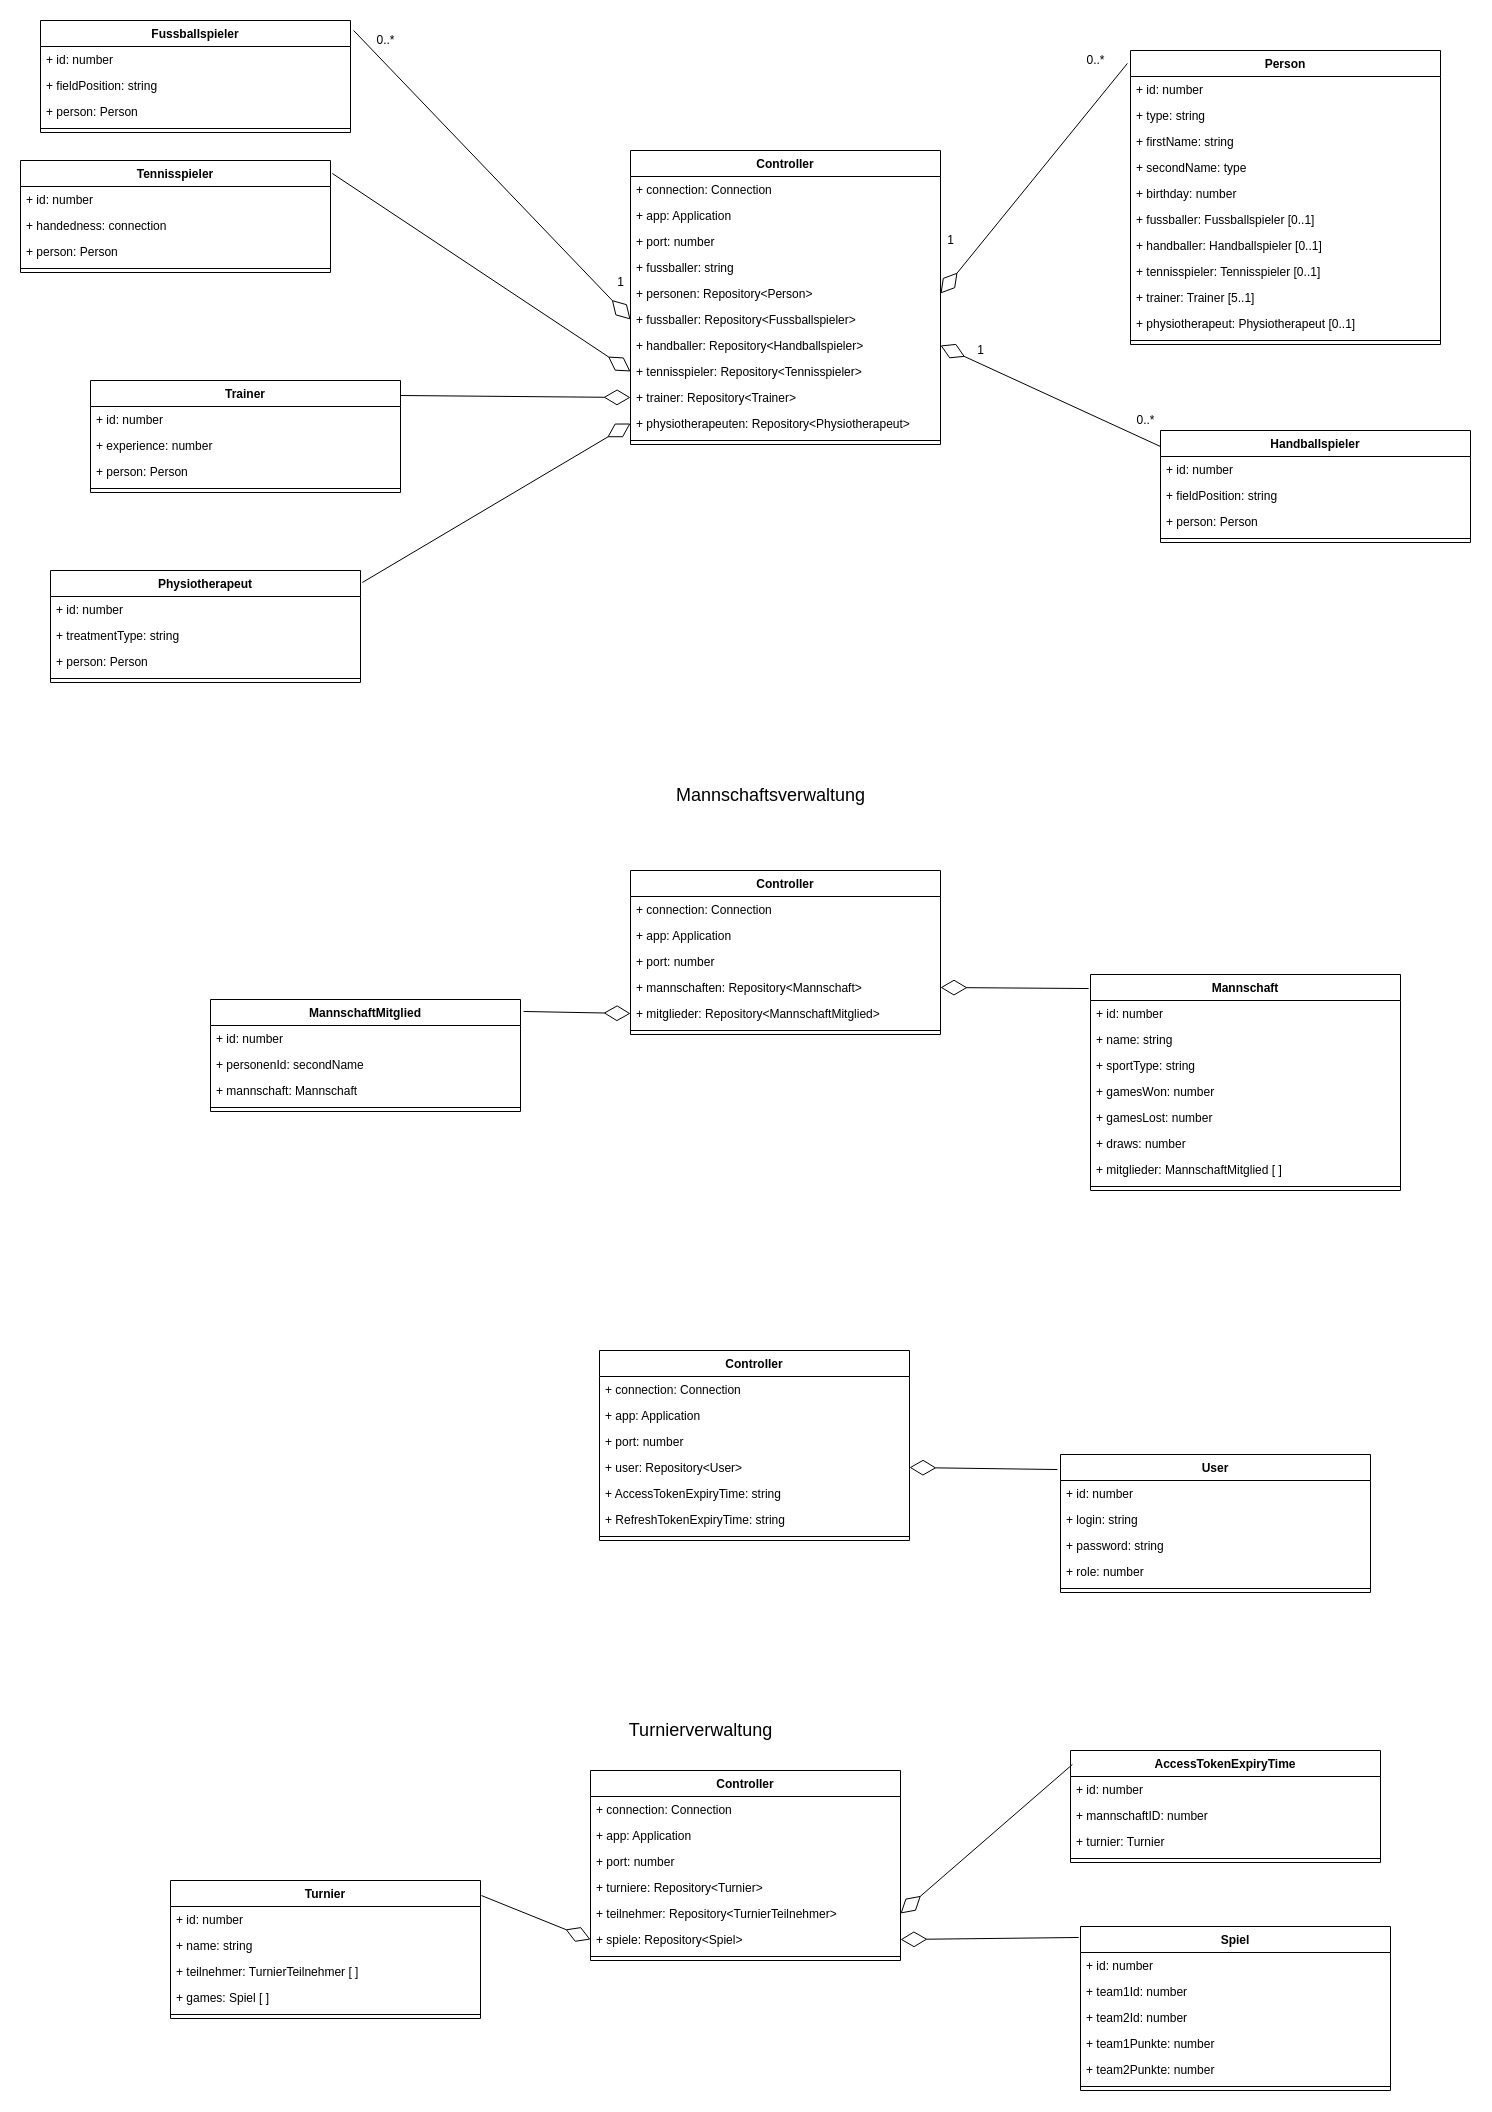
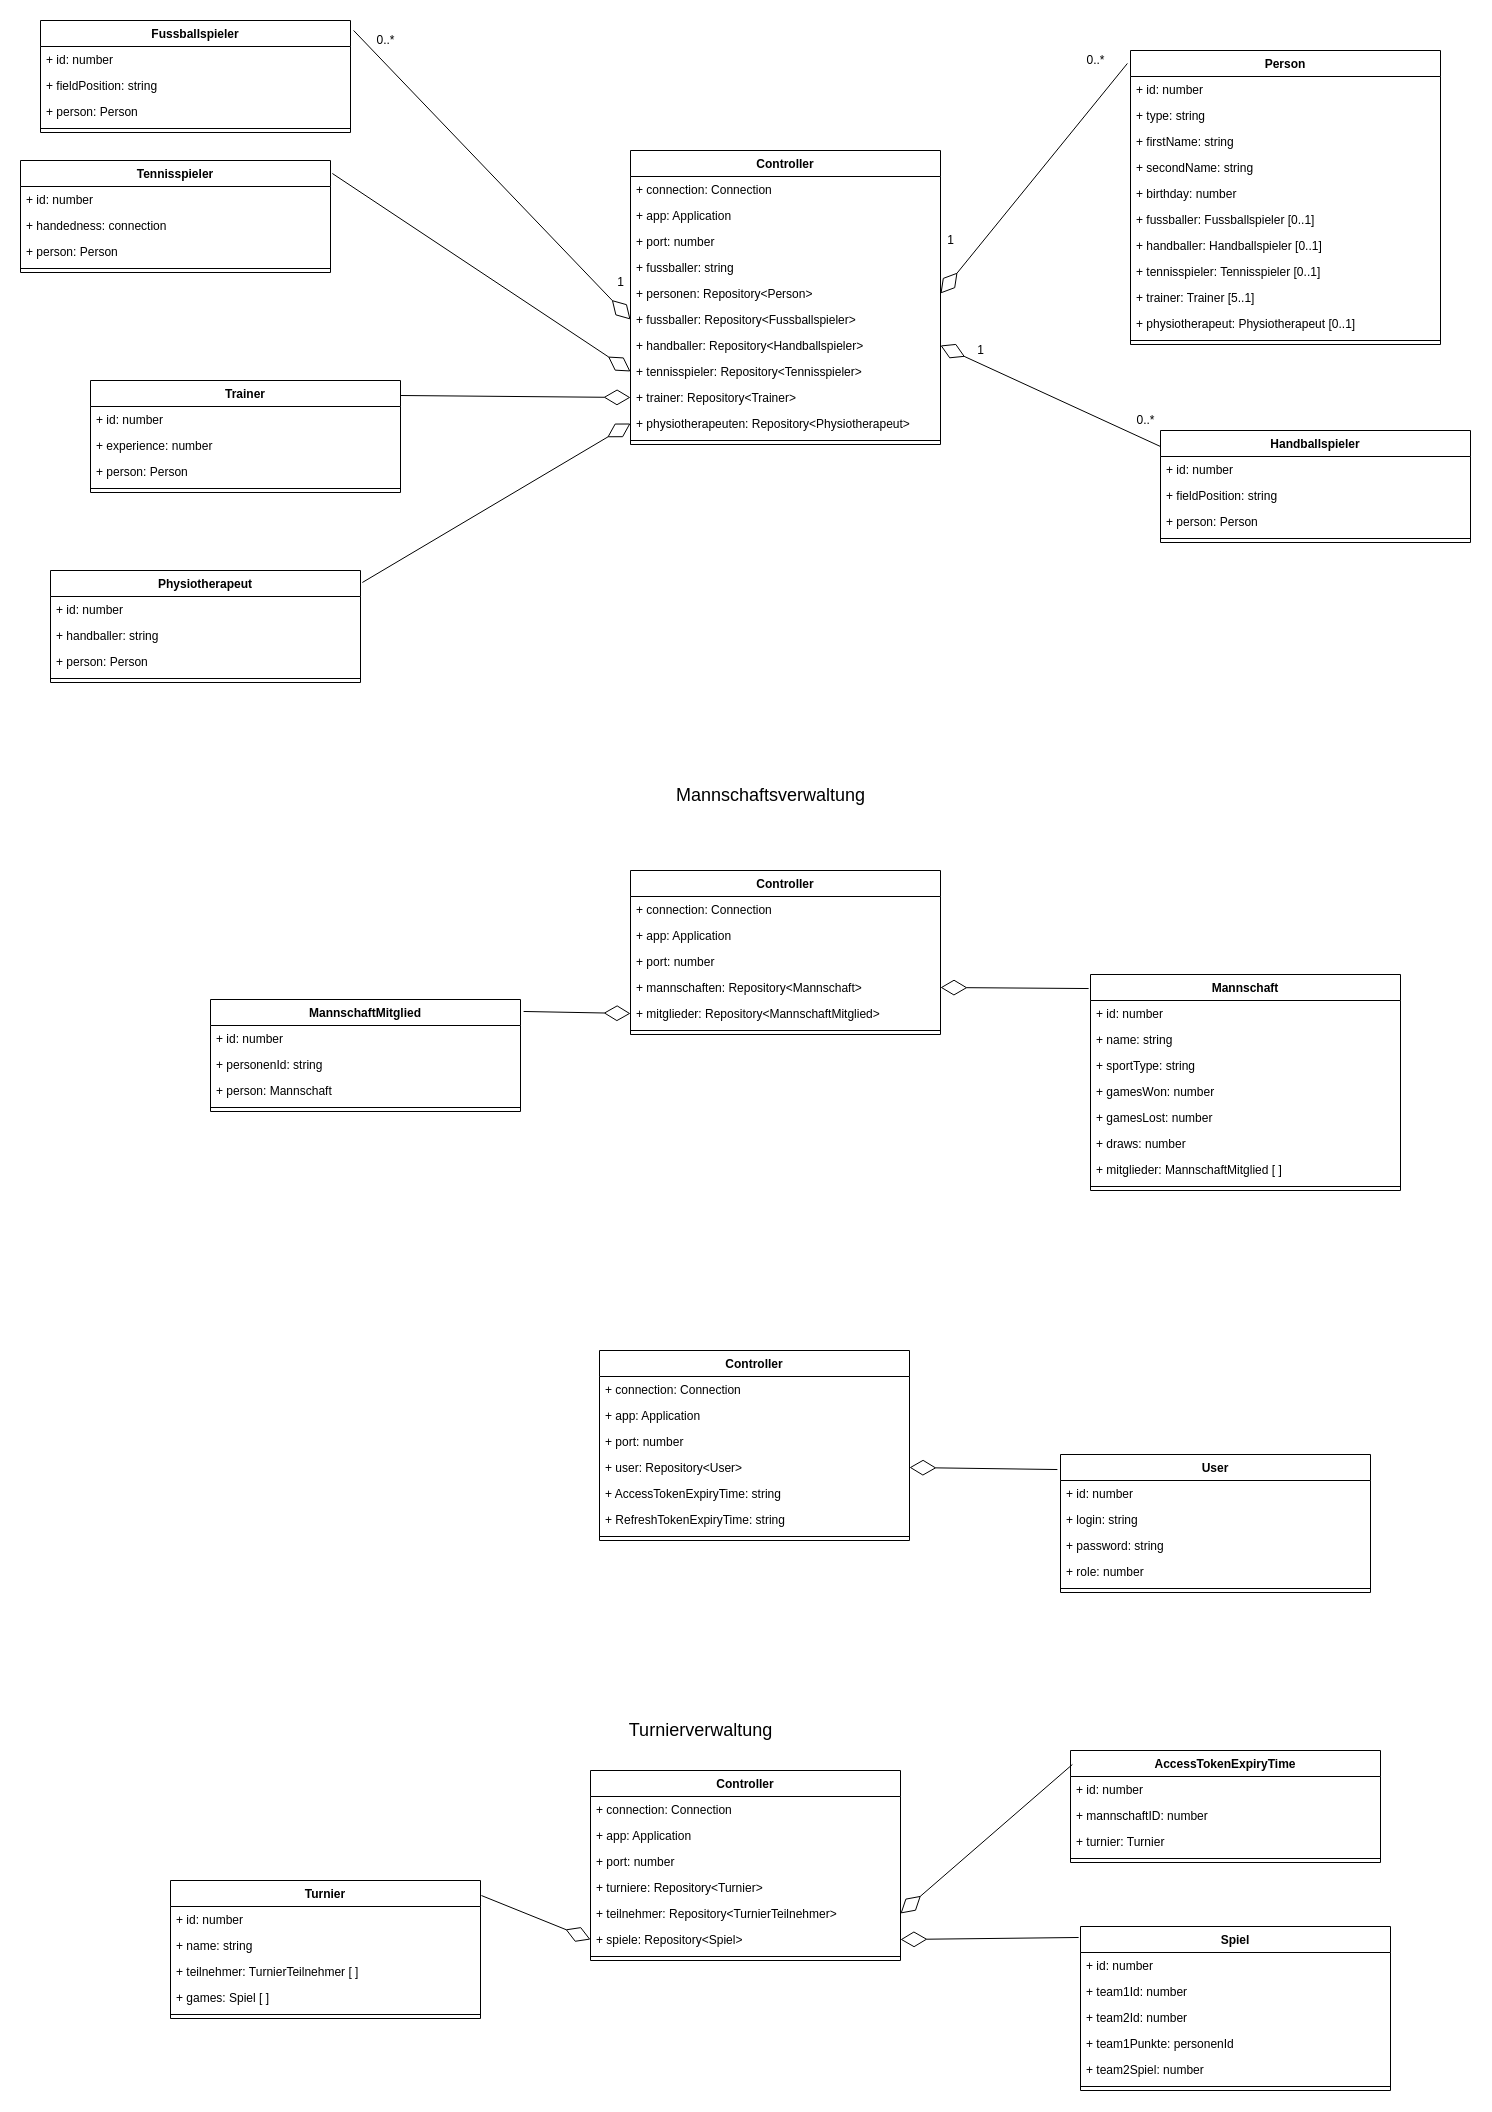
node "+ secondName: type": label "+ secondName: type" -> "+ secondName: string"
node "+ treatmentType: string": label "+ treatmentType: string" -> "+ handballer: string"
node "+ personenId: secondName": label "+ personenId: secondName" -> "+ personenId: string"
node "+ mannschaft: Mannschaft": label "+ mannschaft: Mannschaft" -> "+ person: Mannschaft"
node "+ team1Punkte: number": label "+ team1Punkte: number" -> "+ team1Punkte: personenId"
node "+ team2Punkte: number": label "+ team2Punkte: number" -> "+ team2Spiel: number"
